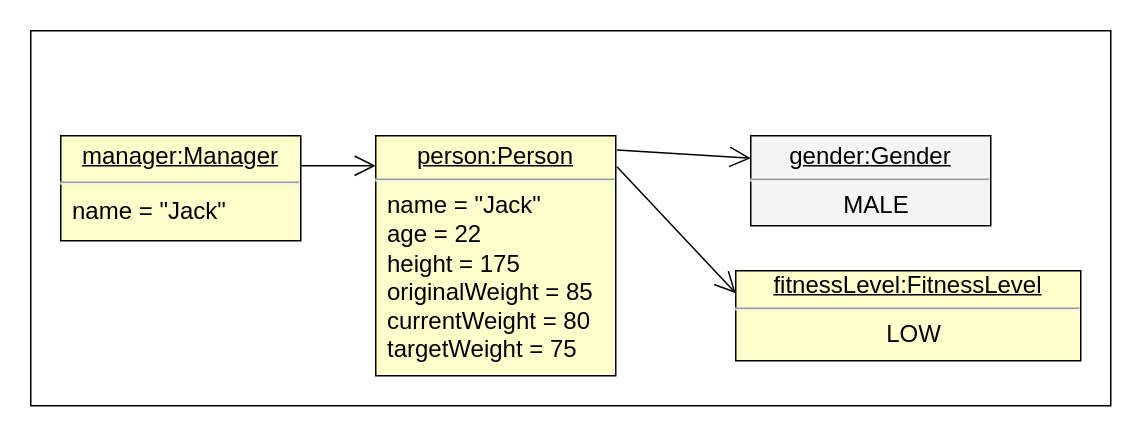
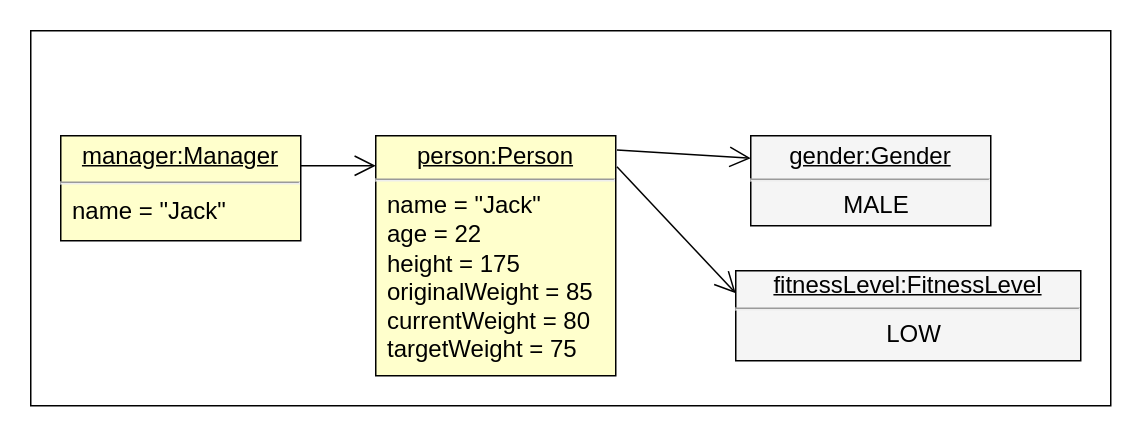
node "fitnessLevel:FitnessLevel LOW": fillcolor #ffffcc -> #f5f5f5
